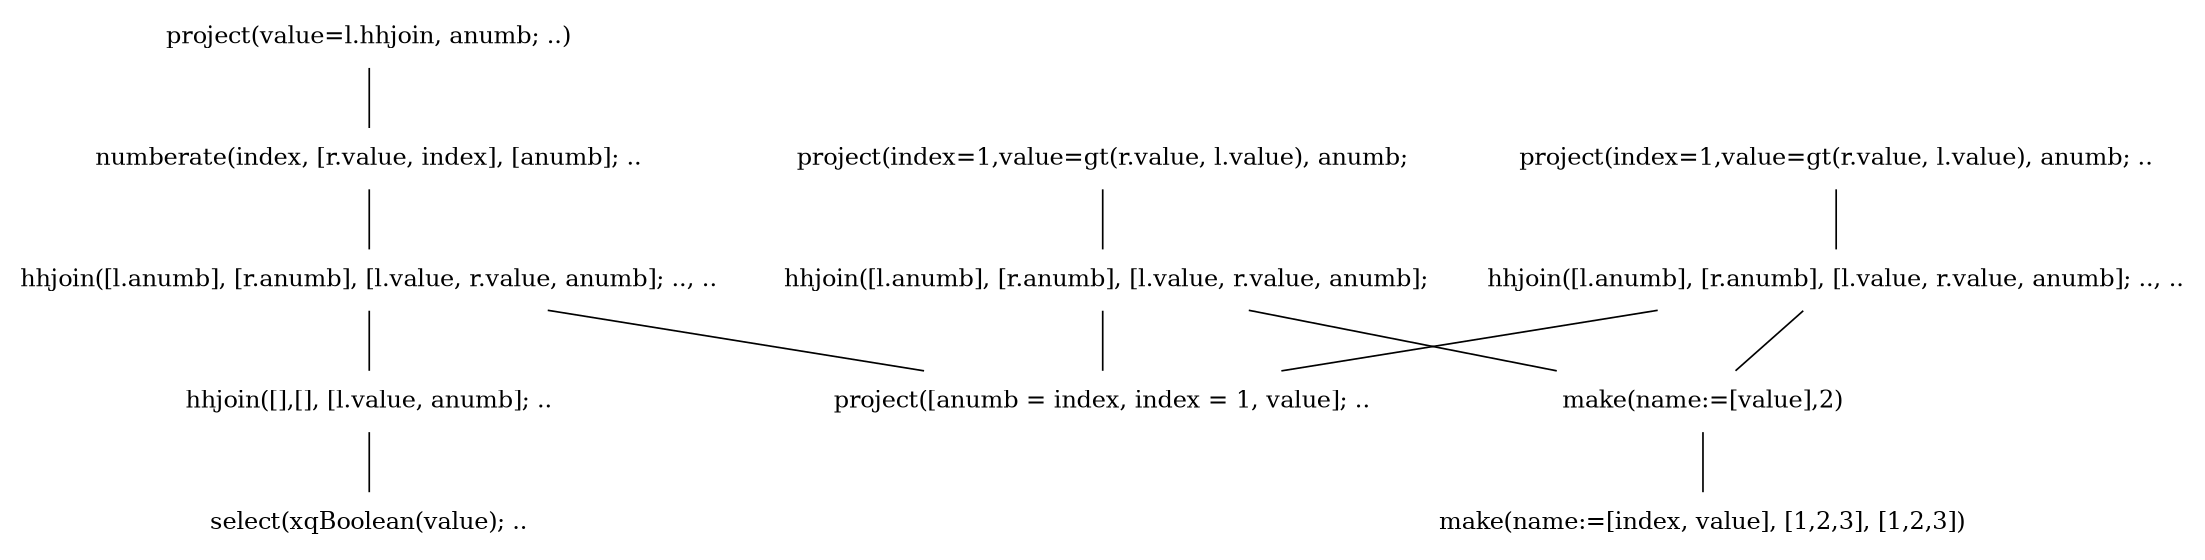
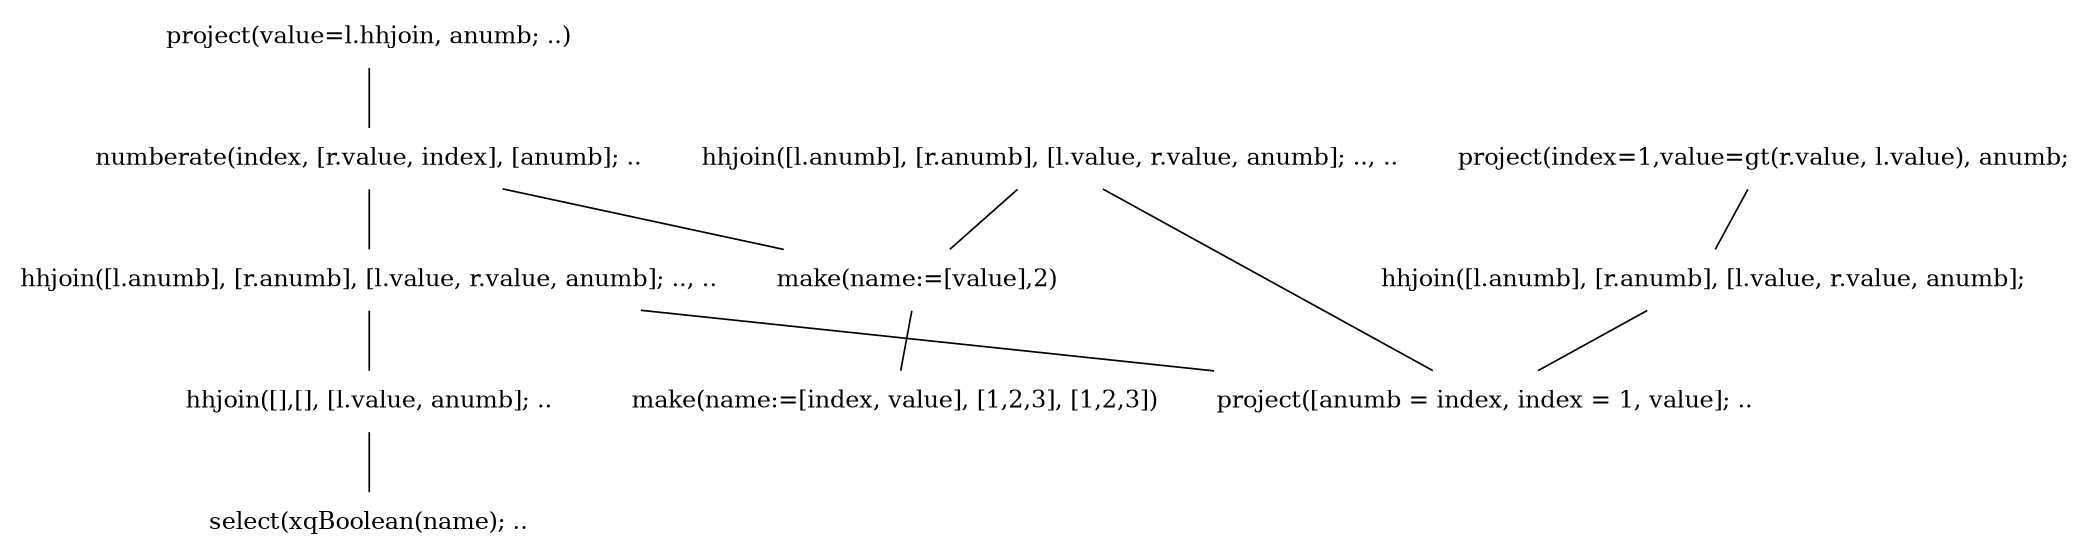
node "project(index=1,value=gt(r.value, l.value), anumb; ..": removed
edge "hhjoin([l.anumb], [r.anumb], [l.value, r.value, anumb];" -- "make(name:=[value],2)": now "numberate(index, [r.value, index], [anumb]; .." -- "make(name:=[value],2)"
node "select(xqBoolean(value); ..": label "select(xqBoolean(value); .." -> "select(xqBoolean(name); .."
